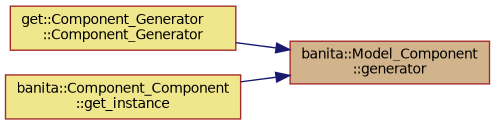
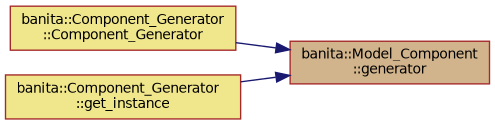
node "get::Component_Generator ::Component_Generator": label "get::Component_Generator ::Component_Generator" -> "banita::Component_Generator ::Component_Generator"
node "banita::Component_Component ::get_instance": label "banita::Component_Component ::get_instance" -> "banita::Component_Generator ::get_instance"
